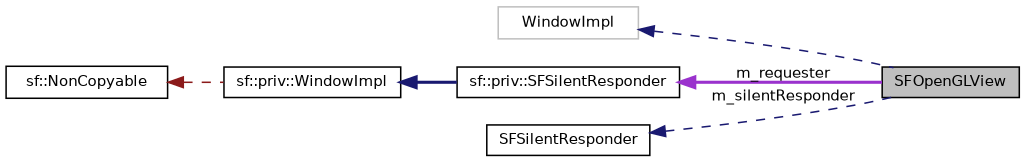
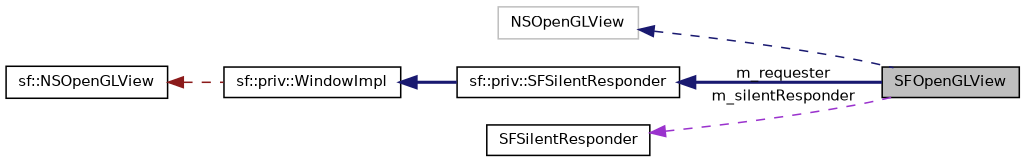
node "WindowImpl": label "WindowImpl" -> "NSOpenGLView"
node "sf::NonCopyable": label "sf::NonCopyable" -> "sf::NSOpenGLView"
edge "SFOpenGLView" -> "sf::priv::SFSilentResponder": color darkorchid3 -> midnightblue
edge "SFOpenGLView" -> "SFSilentResponder": color midnightblue -> darkorchid3
